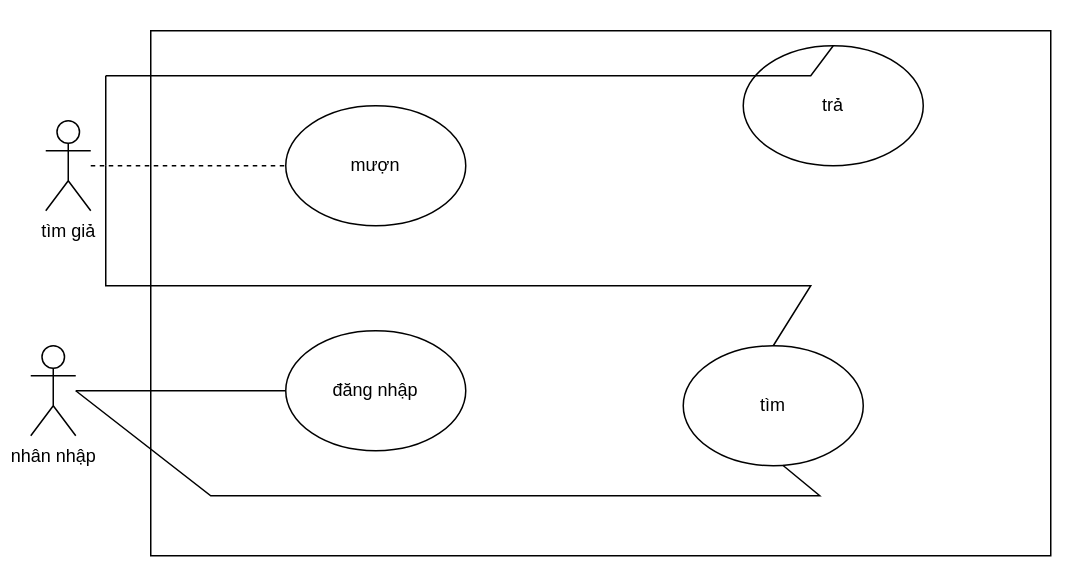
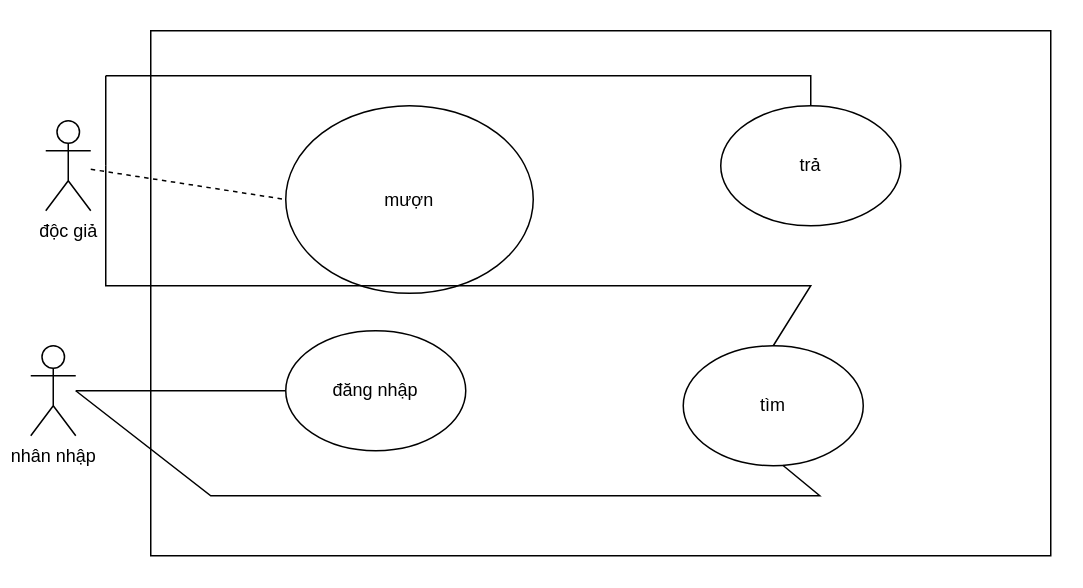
node "trả": moved (833, 106) -> (811, 166)
node "mượn": size 180x120 -> 248x188
node "tìm giả": label "tìm giả" -> "độc giả"
